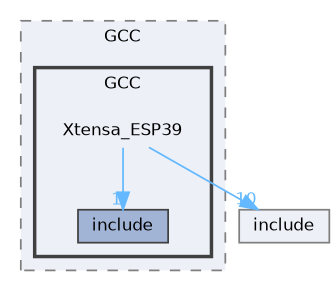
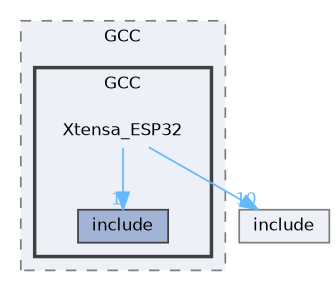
node "Xtensa_ESP39": label "Xtensa_ESP39" -> "Xtensa_ESP32"
